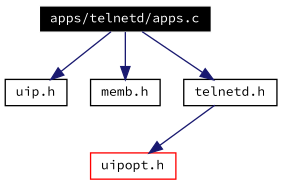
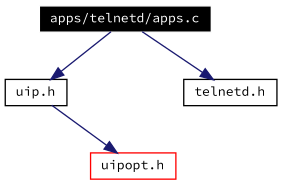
node "memb.h": removed
edge "telnetd.h" -> "uipopt.h": now "uip.h" -> "uipopt.h"
